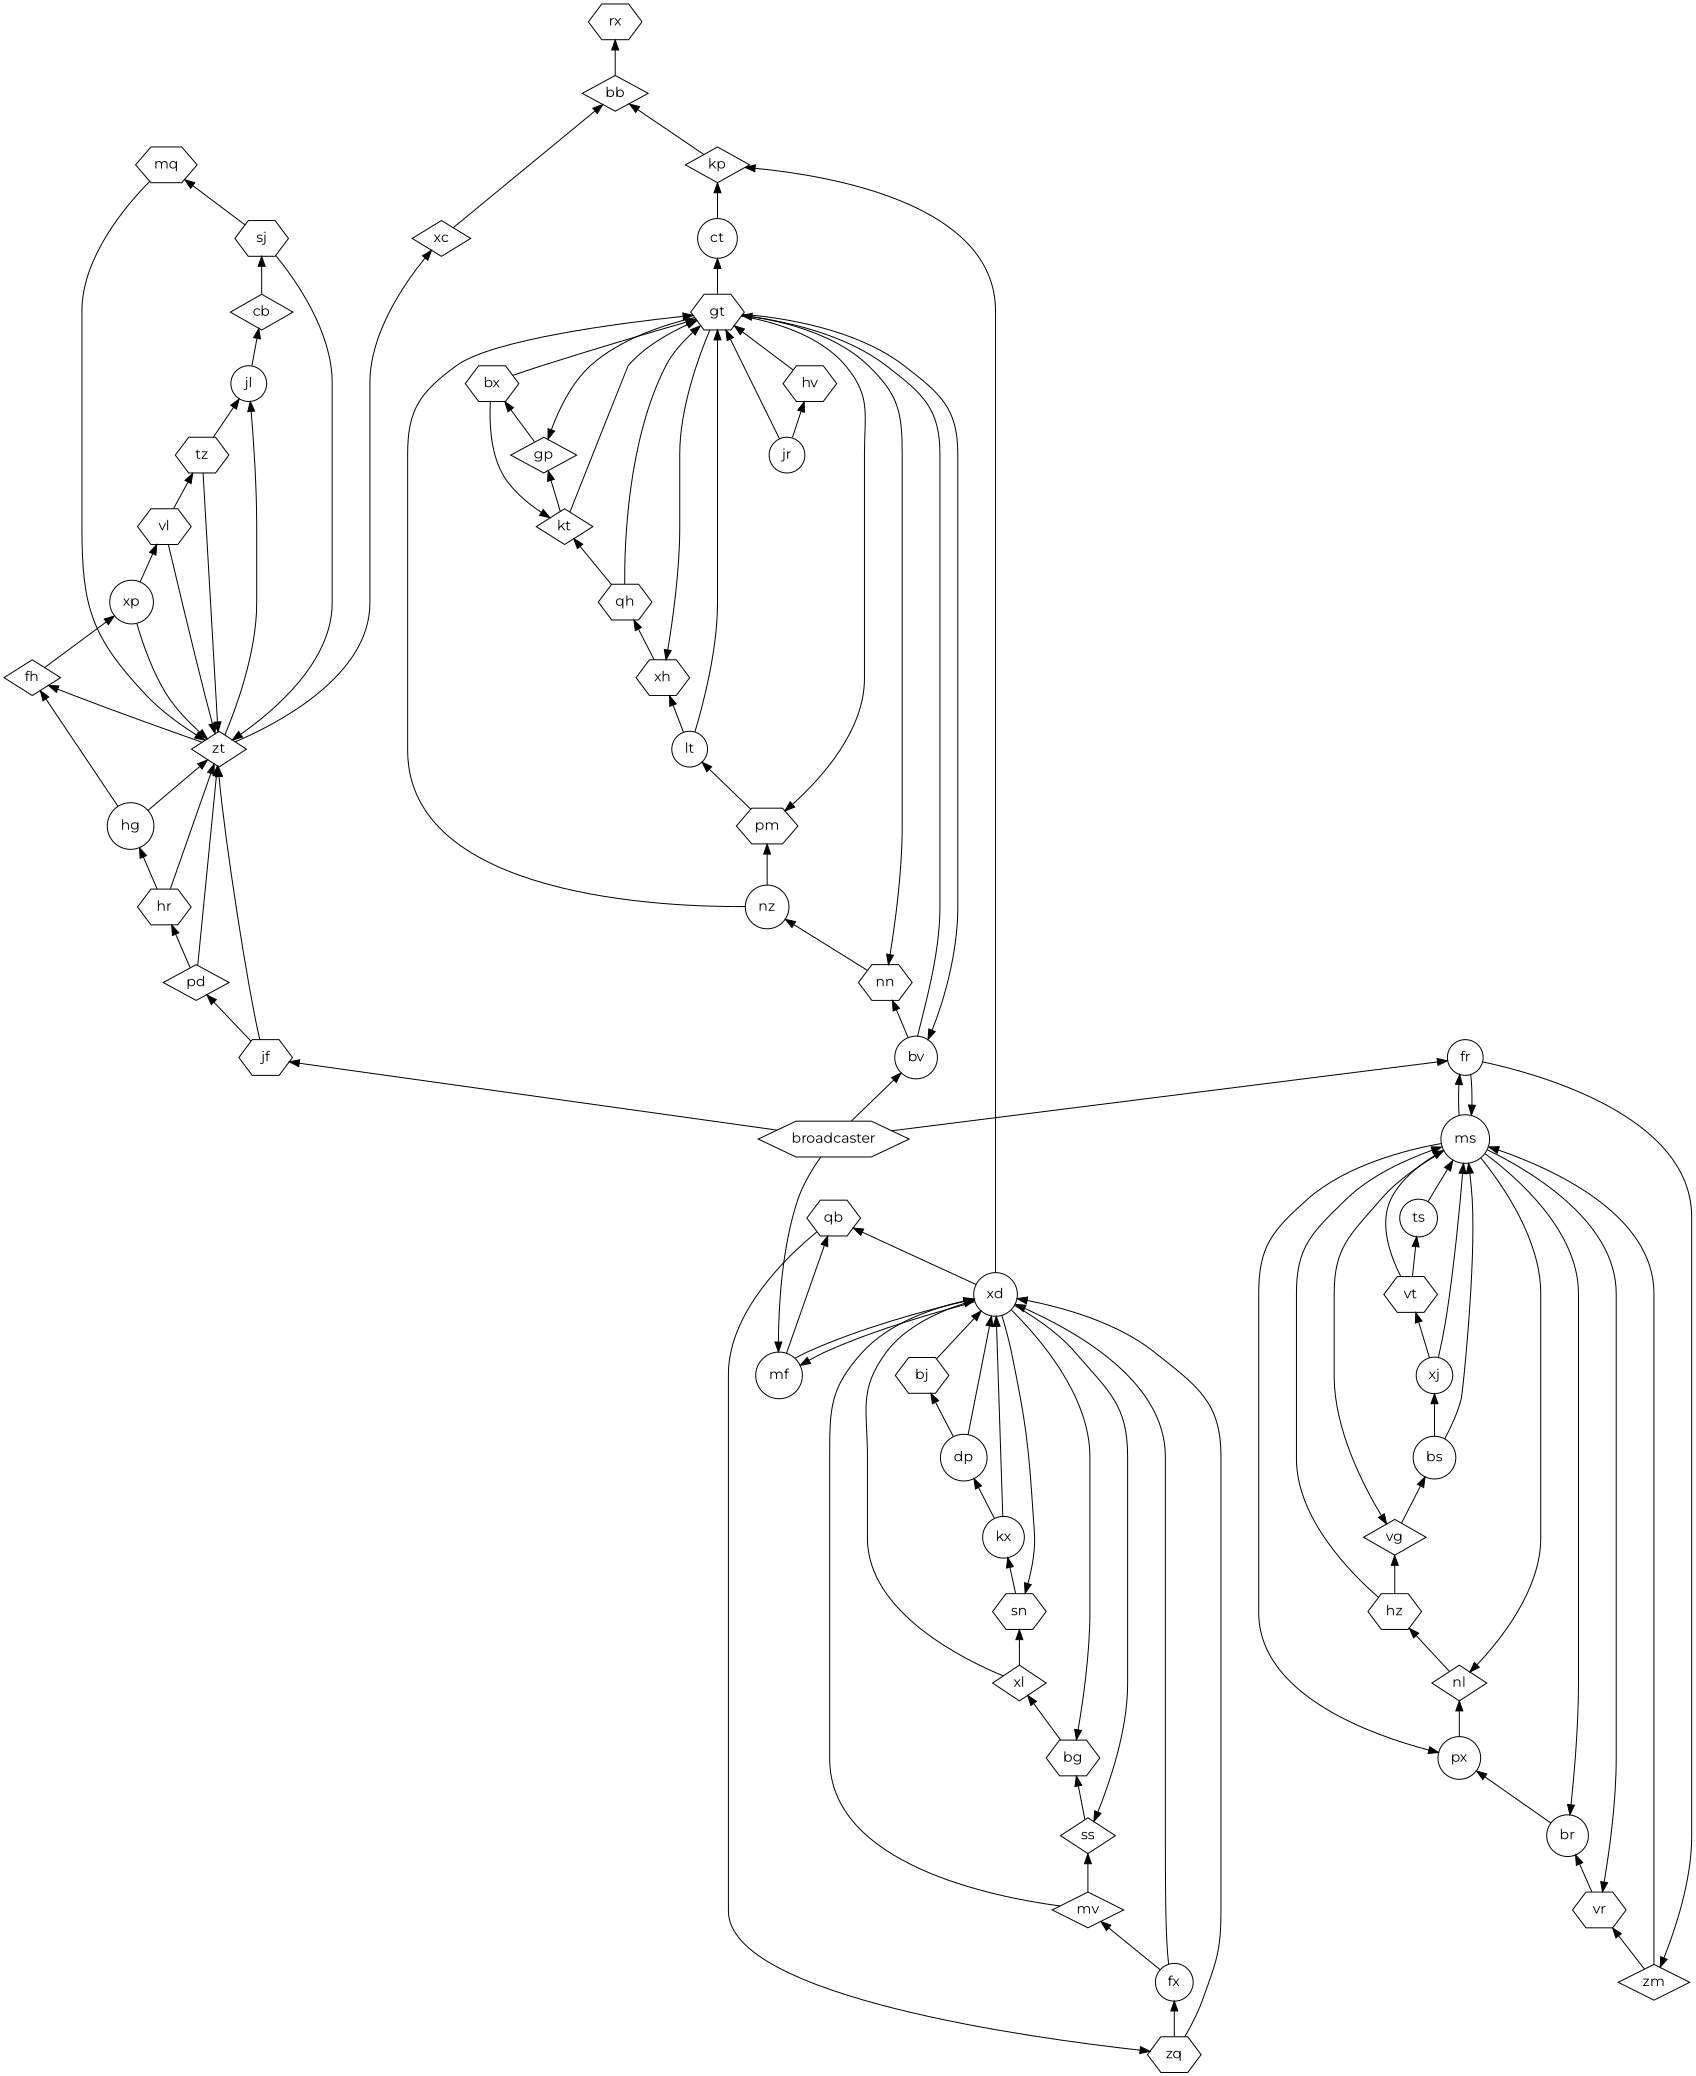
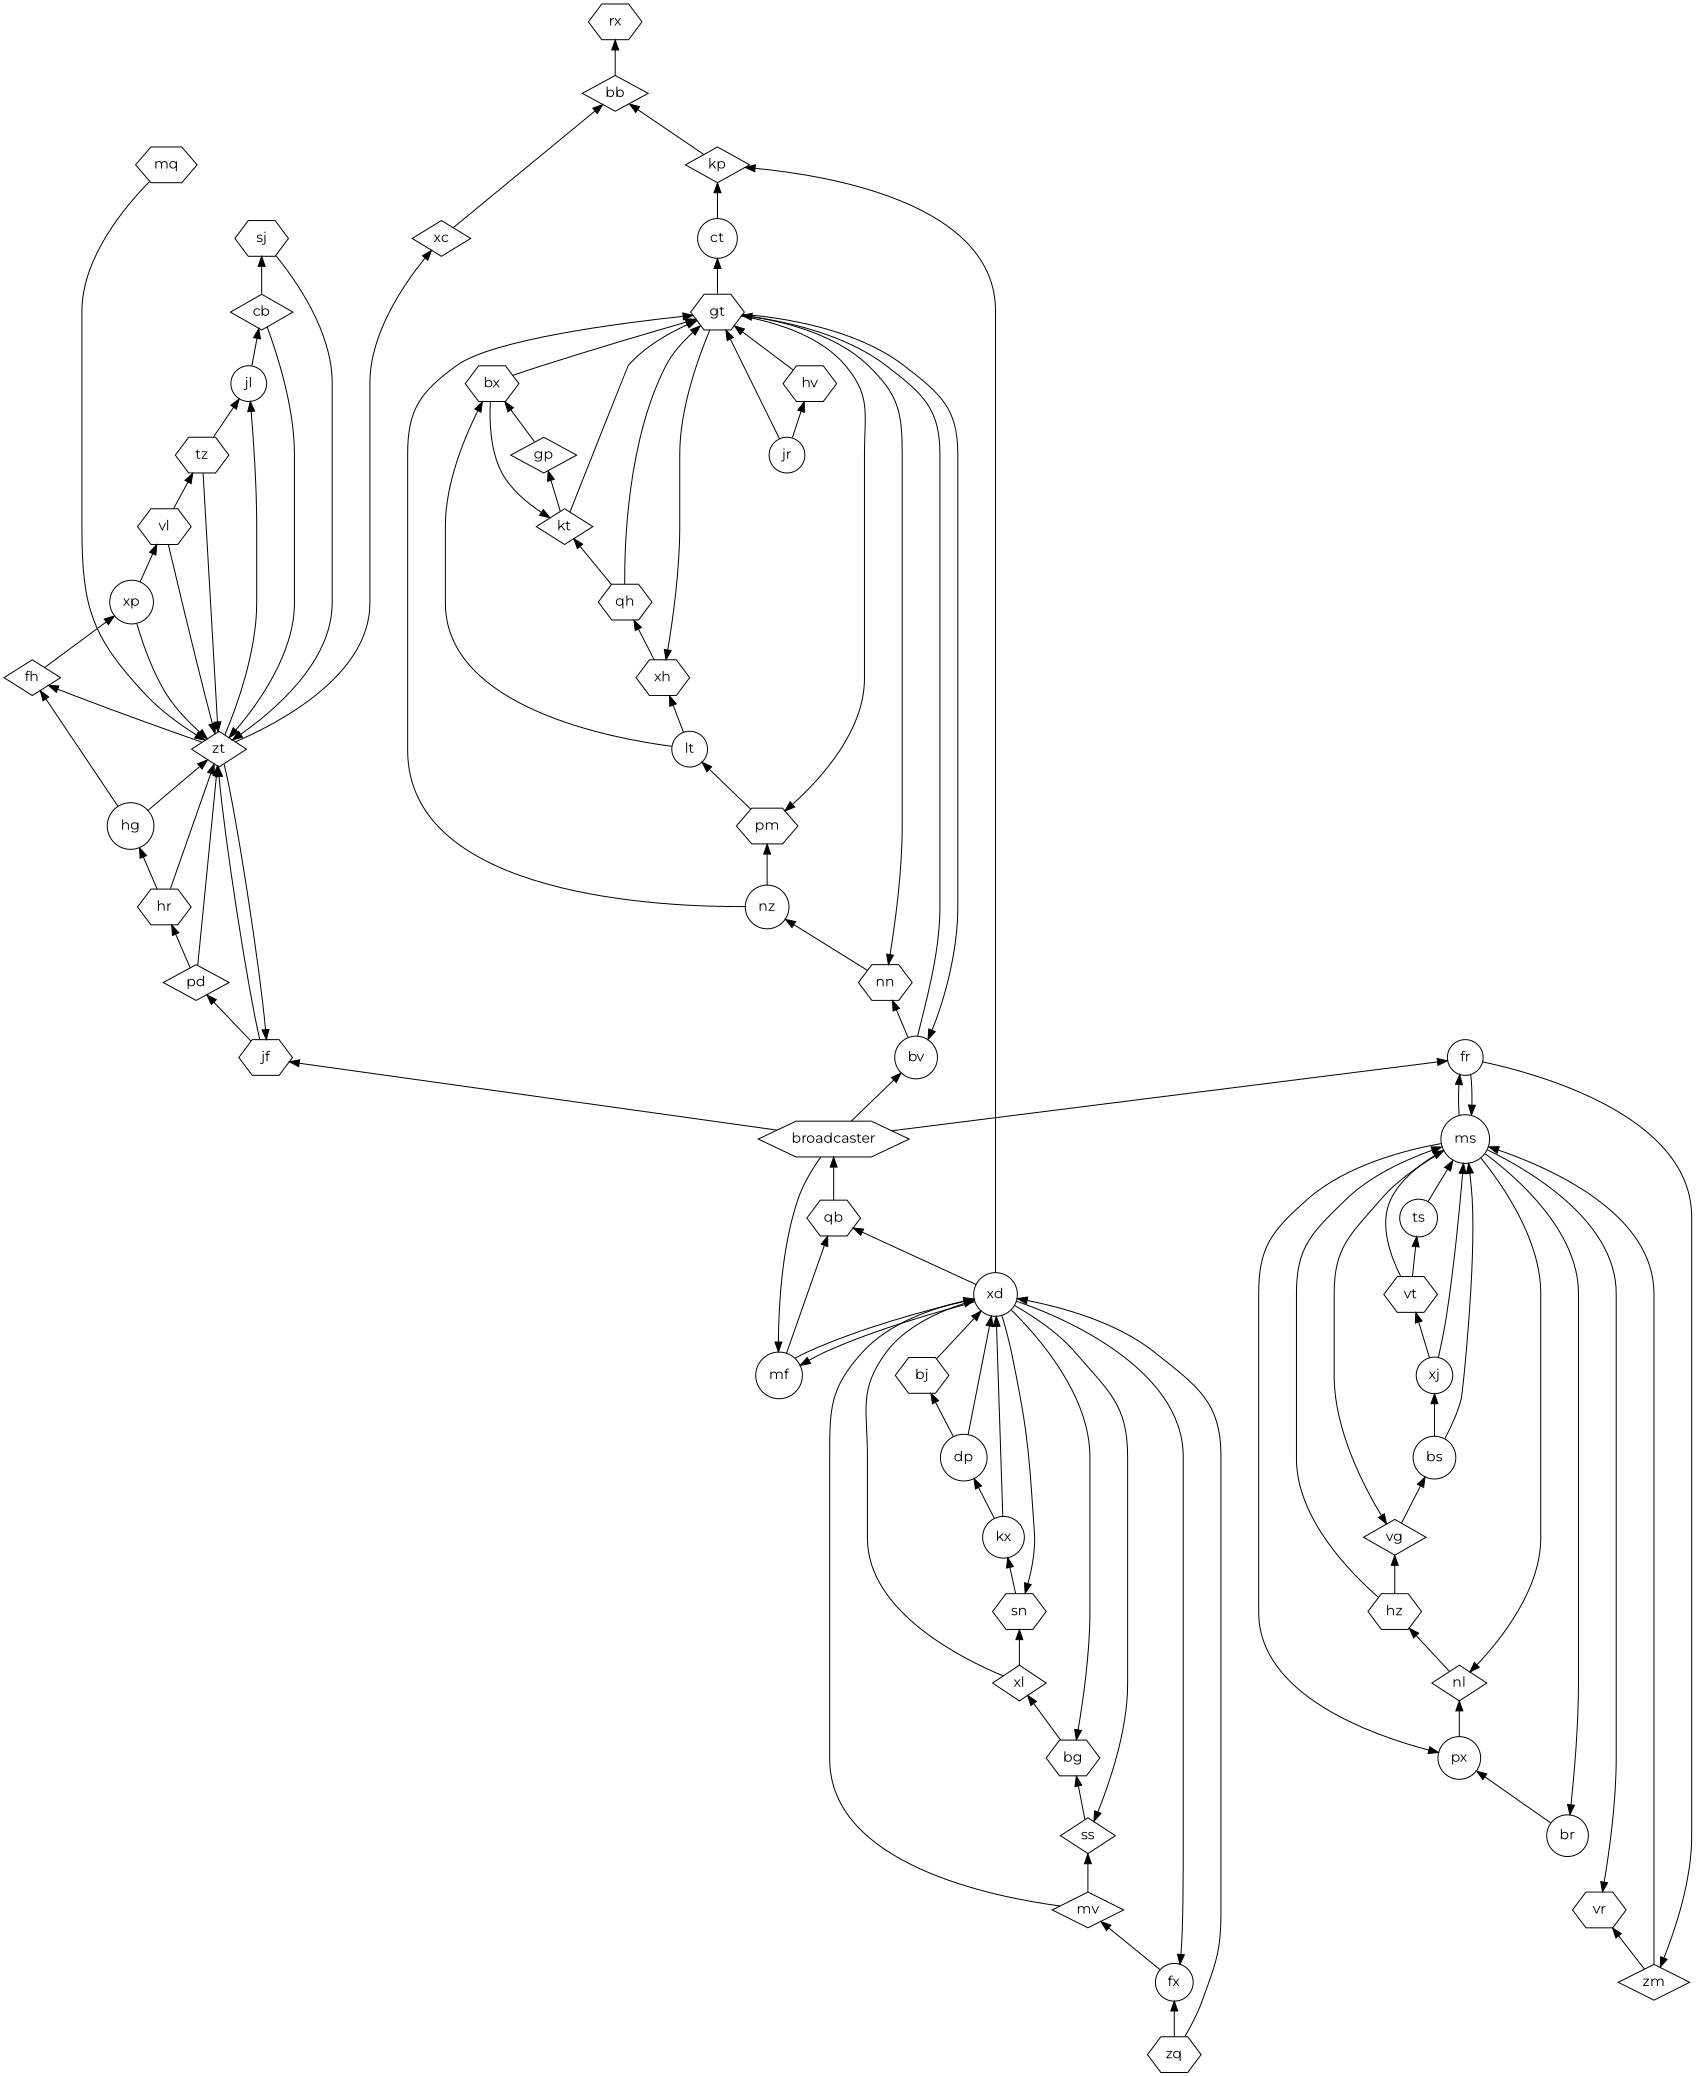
edge "sj" -> "mq": removed
edge "gt" -> "gp": removed
edge "cb" -> "zt": added
edge "lt" -> "gt": now "lt" -> "bx"
edge "zt" -> "jf": added
edge "fx" -> "xd": reversed
edge "qb" -> "zq": now "qb" -> "broadcaster"
edge "vr" -> "br": removed
